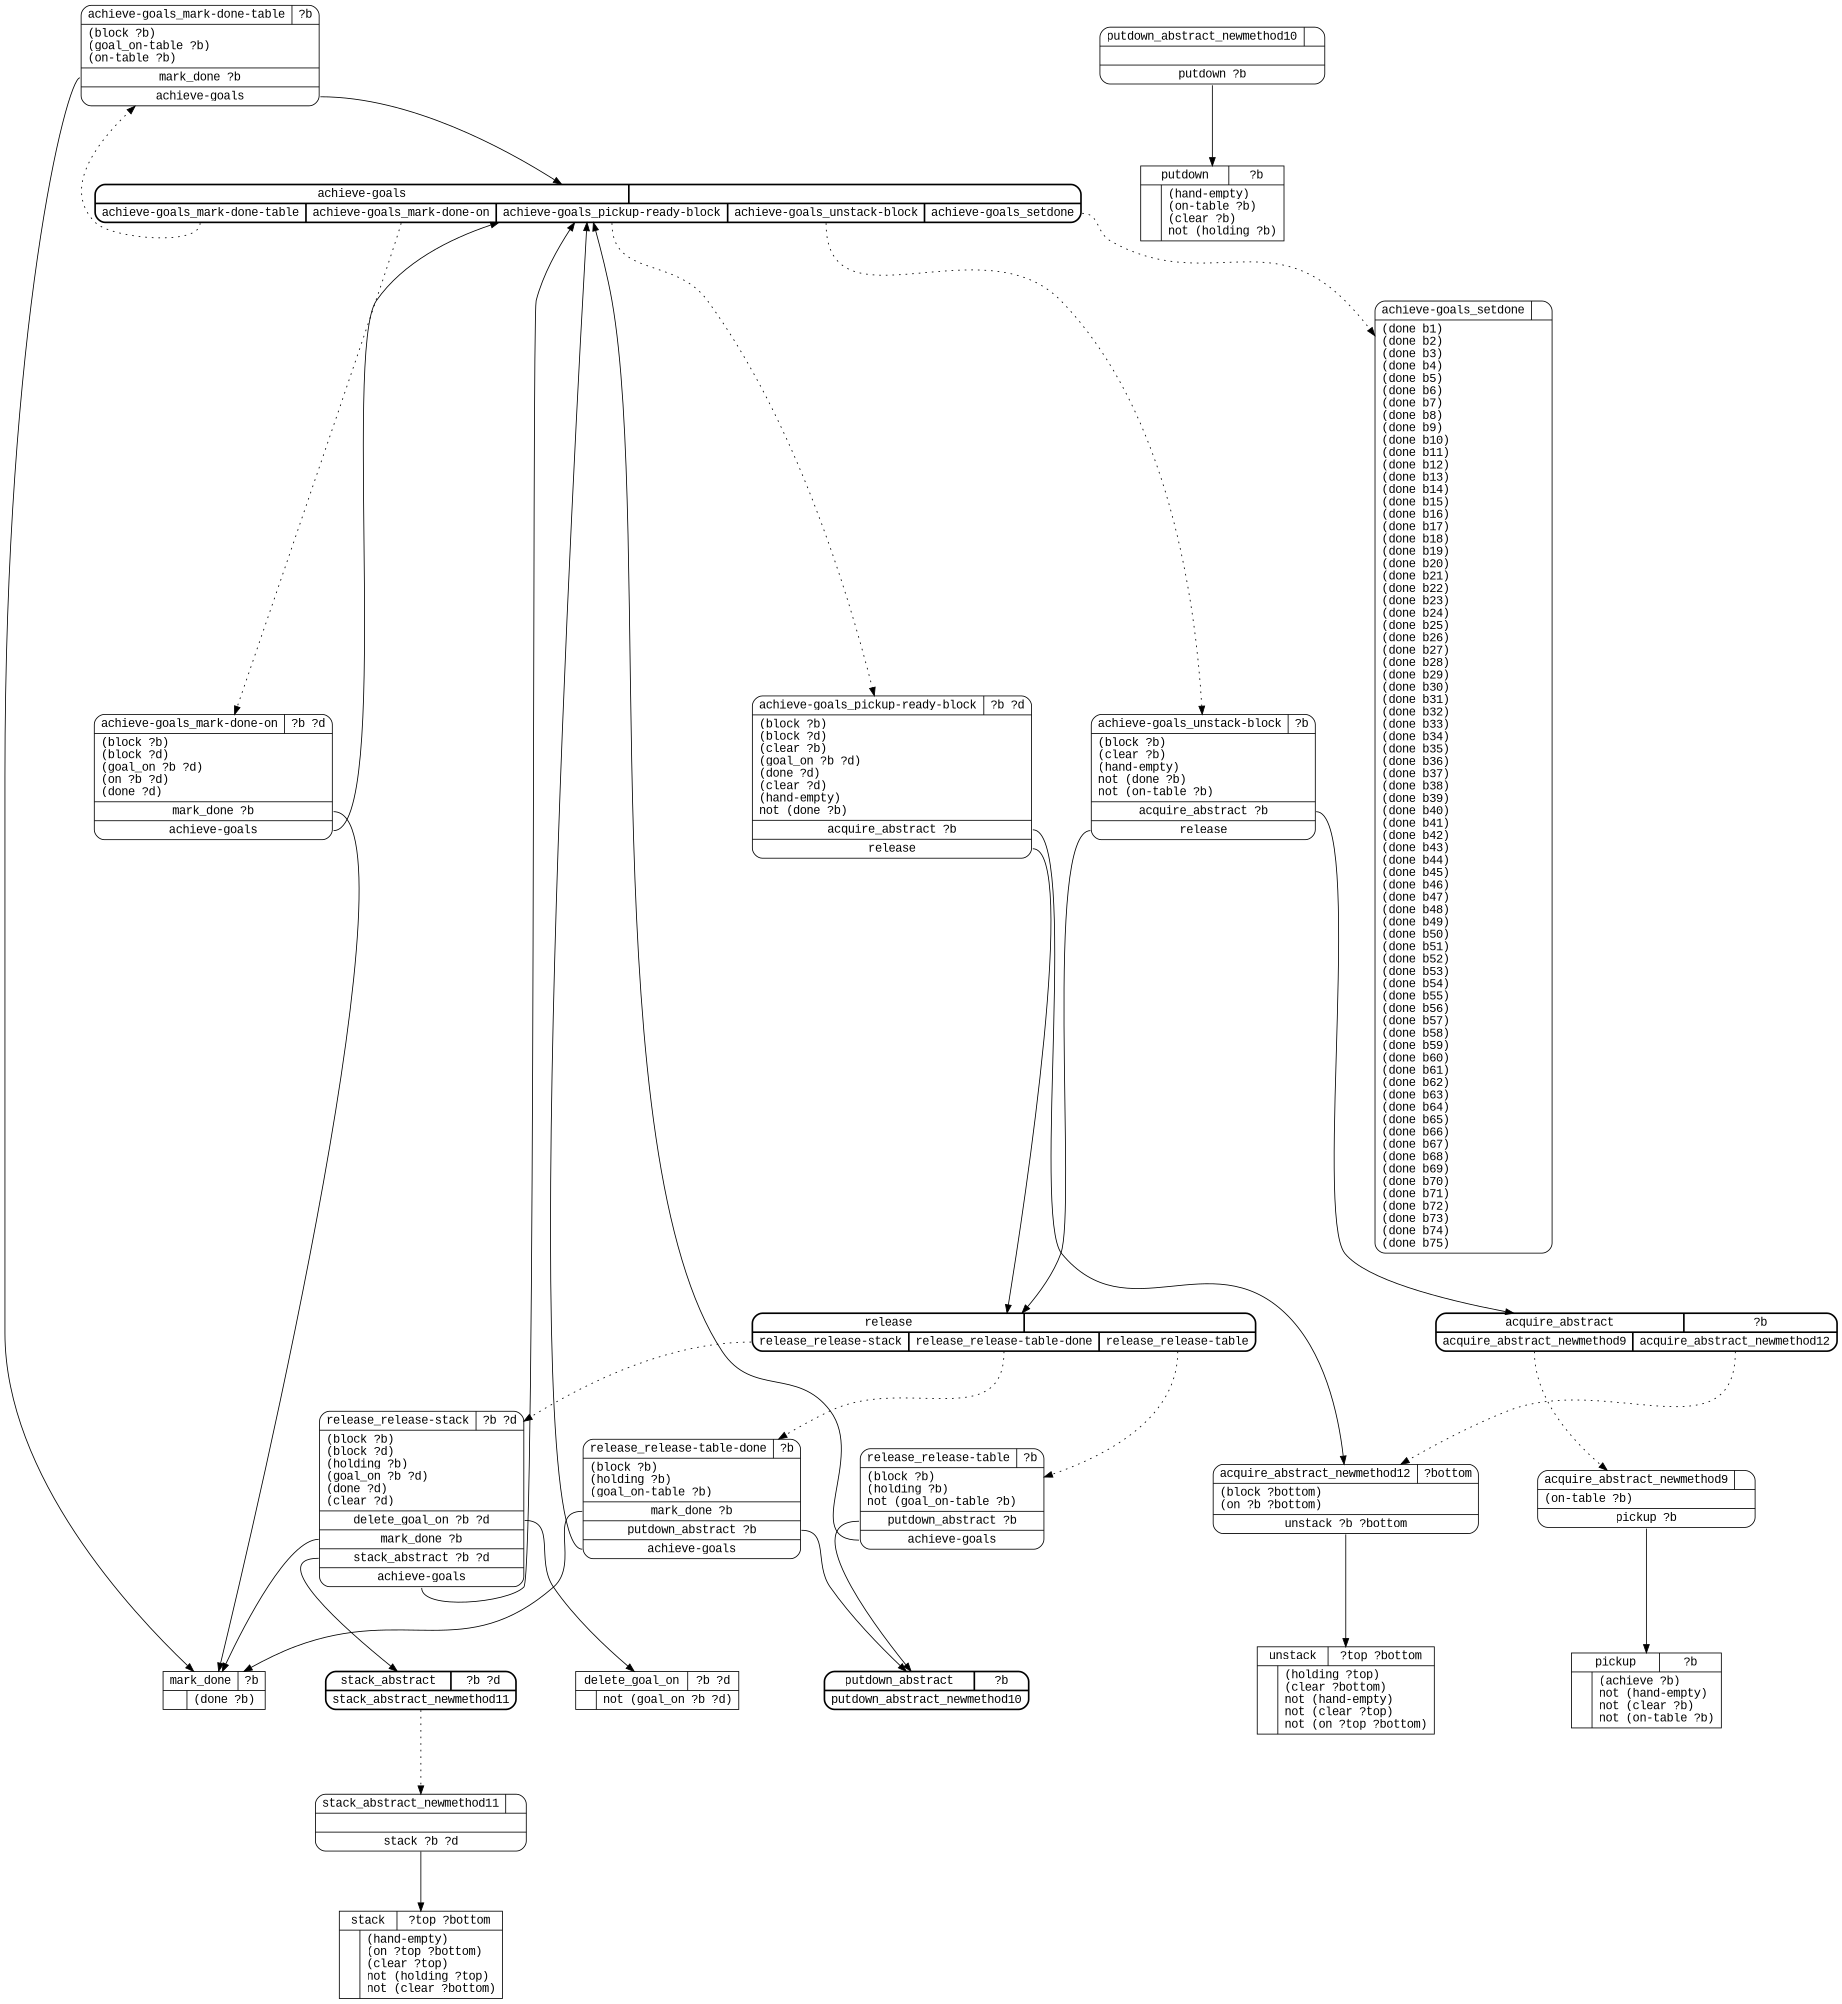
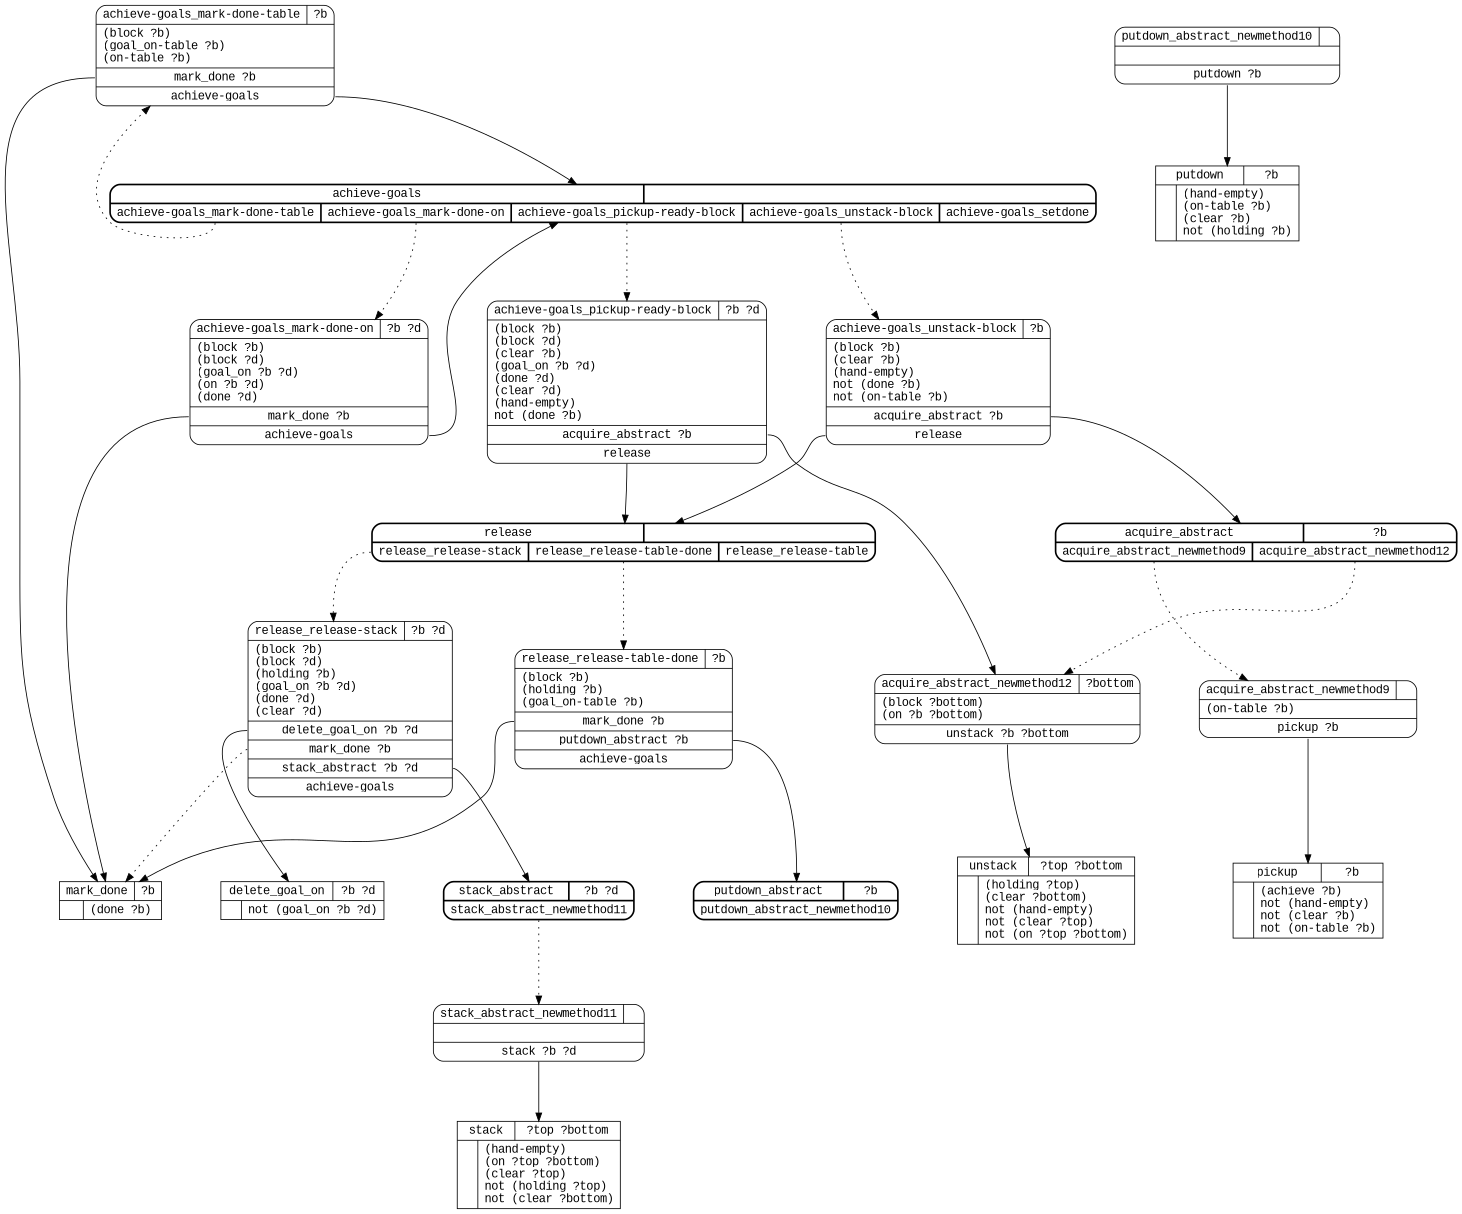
node "achieve-goals_setdone": removed
edge "release_release-table-done" -> "achieve-goals": removed
edge "release_release-stack" -> "achieve-goals": removed
node "release_release-table": removed
edge "release_release-stack" -> "mark_done": style solid -> dotted
